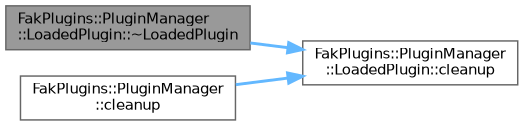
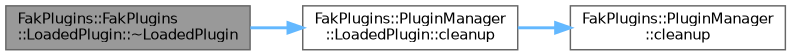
node "FakPlugins::PluginManager ::LoadedPlugin::~LoadedPlugin": label "FakPlugins::PluginManager ::LoadedPlugin::~LoadedPlugin" -> "FakPlugins::FakPlugins ::LoadedPlugin::~LoadedPlugin"
edge "FakPlugins::PluginManager ::cleanup" -> "FakPlugins::PluginManager ::LoadedPlugin::cleanup": reversed
